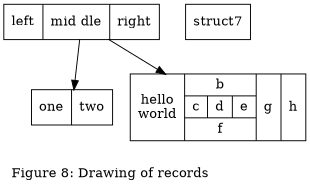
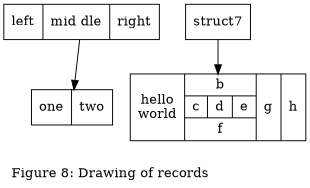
edge "left" -> "hello": now "struct7" -> "hello"
